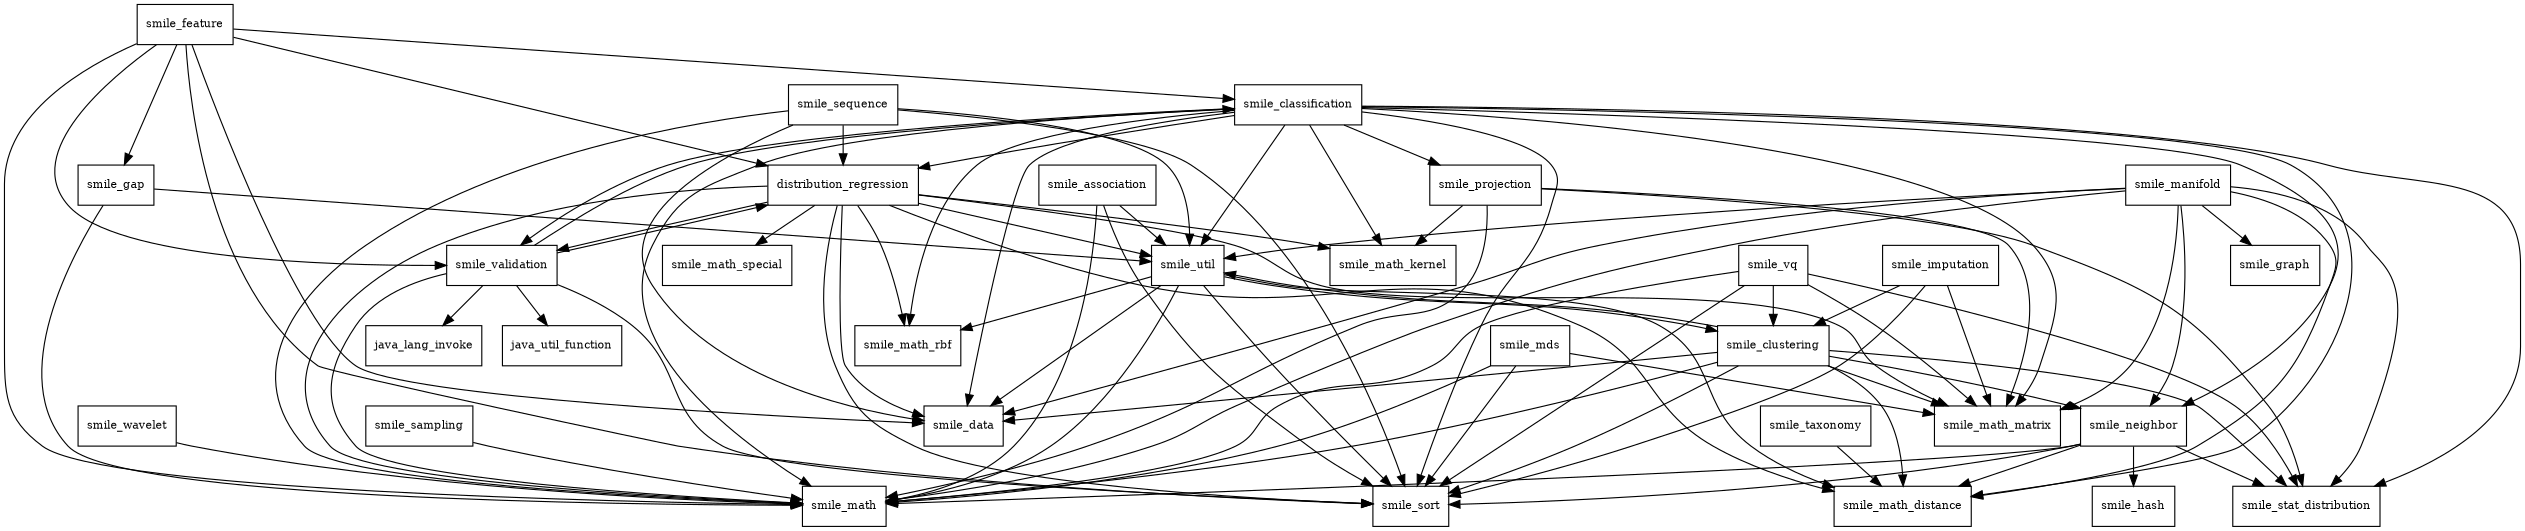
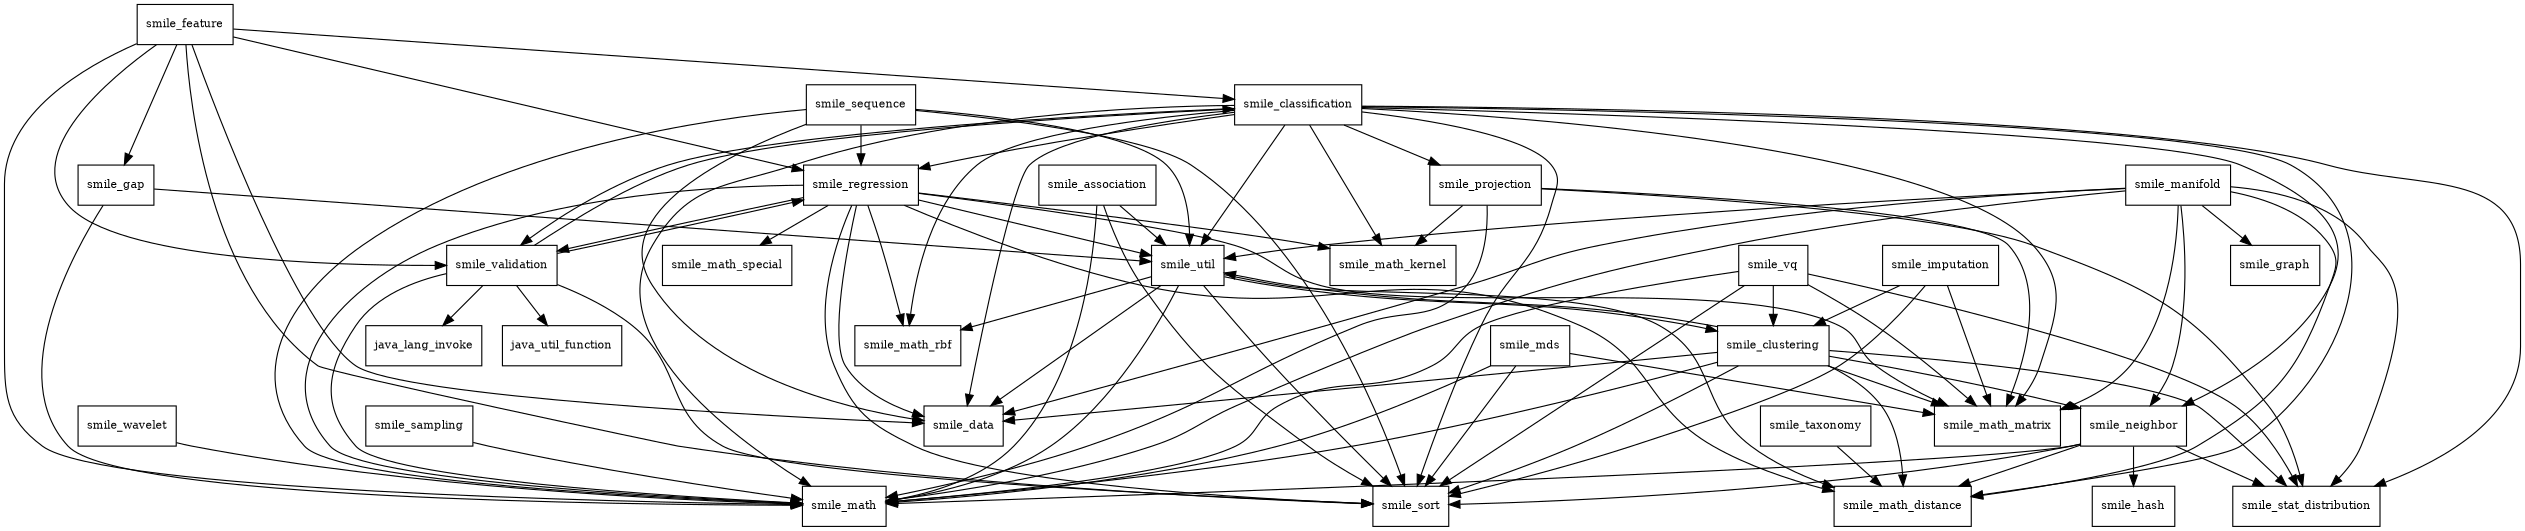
node "distribution_regression": label "distribution_regression" -> "smile_regression"
